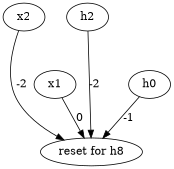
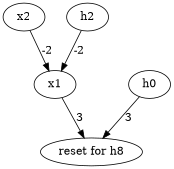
edge "h2" -> "reset for h8": now "h2" -> "x1"
edge "x2" -> "reset for h8": now "x2" -> "x1"
edge "x1" -> "reset for h8": label "0" -> "3"
edge "h0" -> "reset for h8": label "-1" -> "3"
